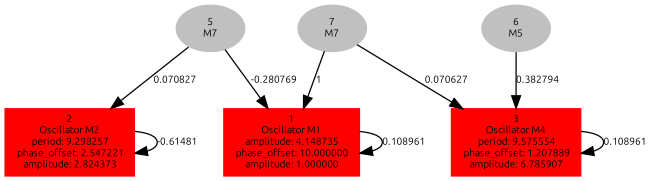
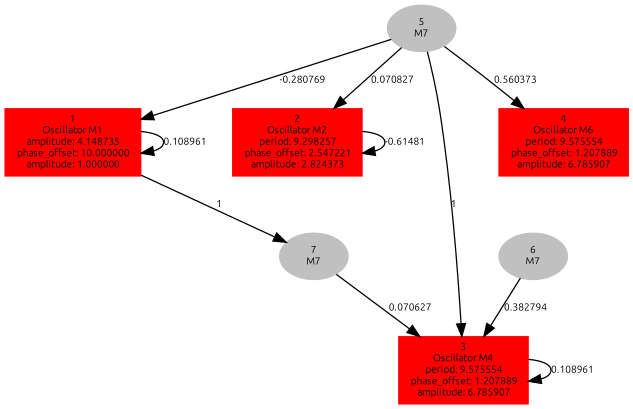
node "6": text "M5" -> "M7"
edge "7" -> "1": reversed
node "4": added
edge "5" -> "3": added, label "1"
